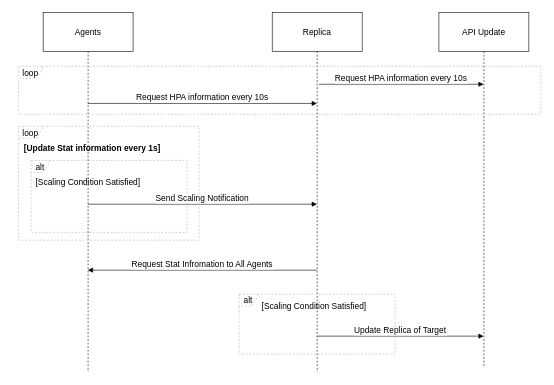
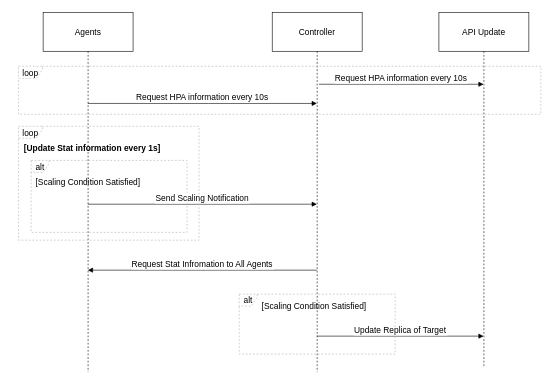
node "Replica": label "Replica" -> "Controller"
